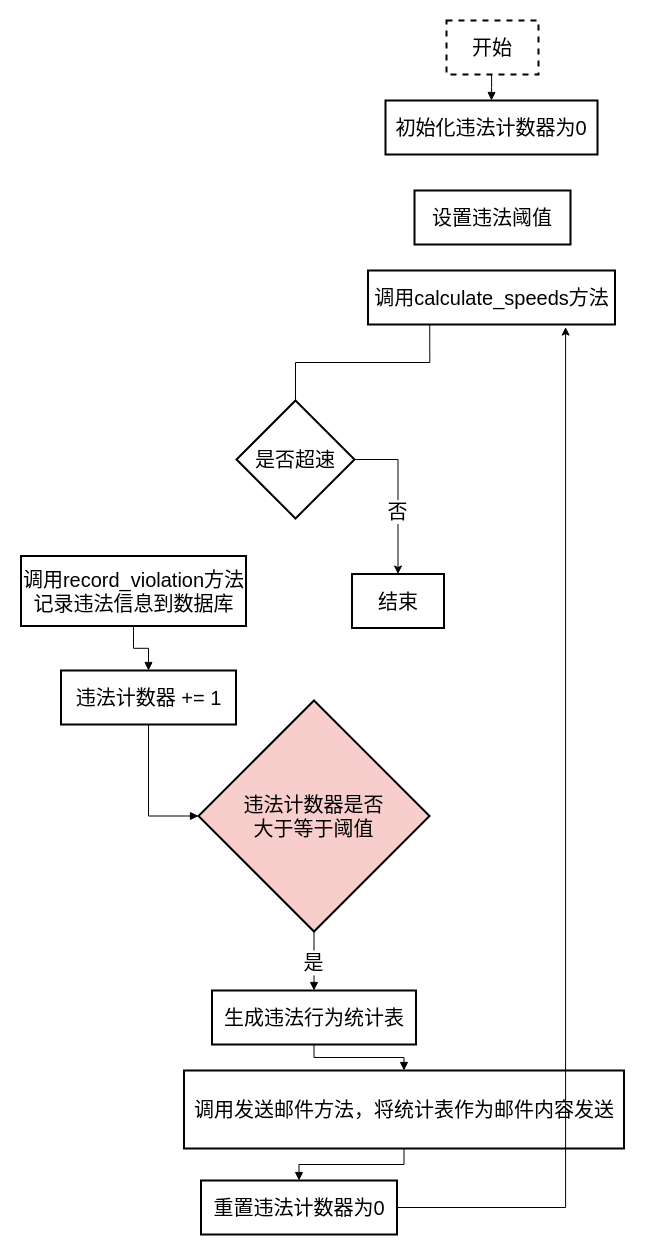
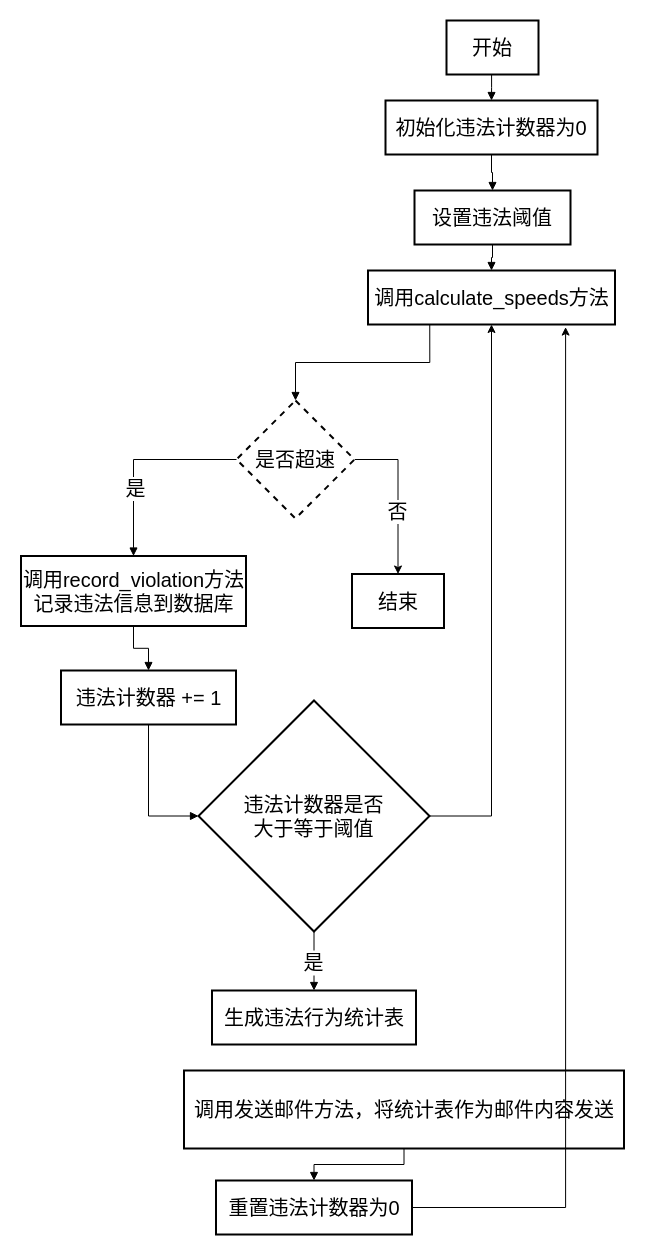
node "开始": style dashed -> solid
edge "初始化违法计数器为0" -> "设置违法阈值": added
edge "设置违法阈值" -> "调用calculate_speeds方法": added
edge "调用calculate_speeds方法" -- "是否超速": arrowhead none -> block
edge "是否超速" -> "调用record_violation方法记录违法信息到数据库": added, label "是"
node "是否超速": style solid -> dashed
edge "违法计数器是否 大于等于阈值" -> "调用calculate_speeds方法": added
node "违法计数器是否 大于等于阈值": fillcolor #f8cecc -> #ffffff
edge "生成违法行为统计表" -> "调用发送邮件方法，将统计表作为邮件内容发送": removed
node "重置违法计数器为0": moved (299, 1208) -> (314, 1208)
